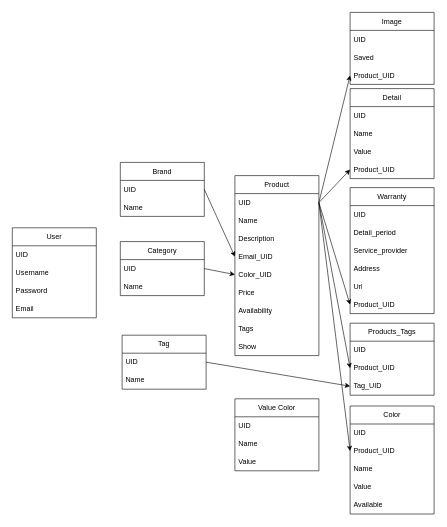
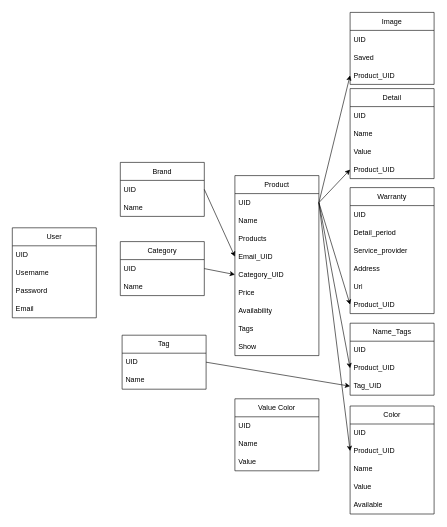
node "Description": label "Description" -> "Products"
node "Color_UID": label "Color_UID" -> "Category_UID"
node "Products_Tags": label "Products_Tags" -> "Name_Tags"
